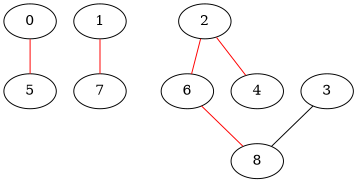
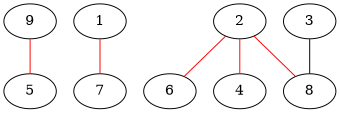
node "0": label "0" -> "9"
edge "6" -- "8": now "2" -- "8"
